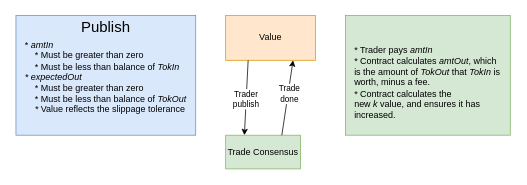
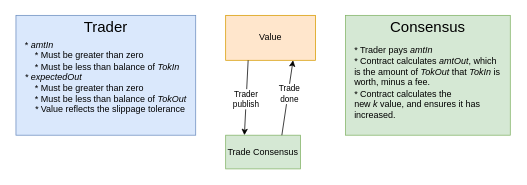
node "Publish": label "Publish" -> "Trader"
node "Consensus": added
